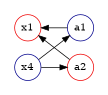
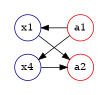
node "x1": color red2 -> blue4
node "a1": color blue4 -> red2
edge "x4" -> "a1": reversed
edge "a2" -> "x1": reversed
